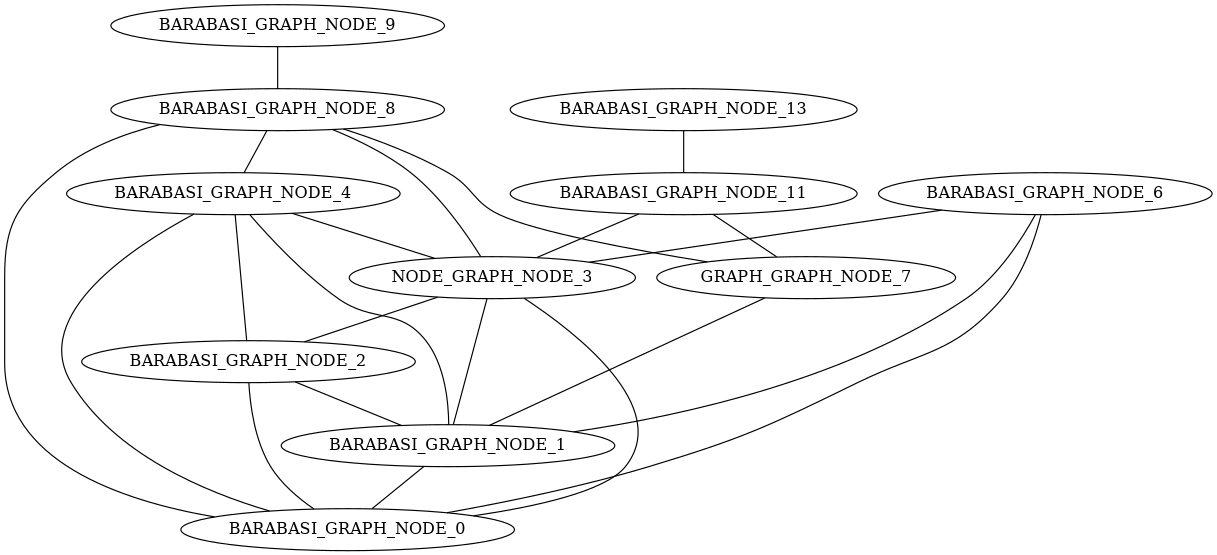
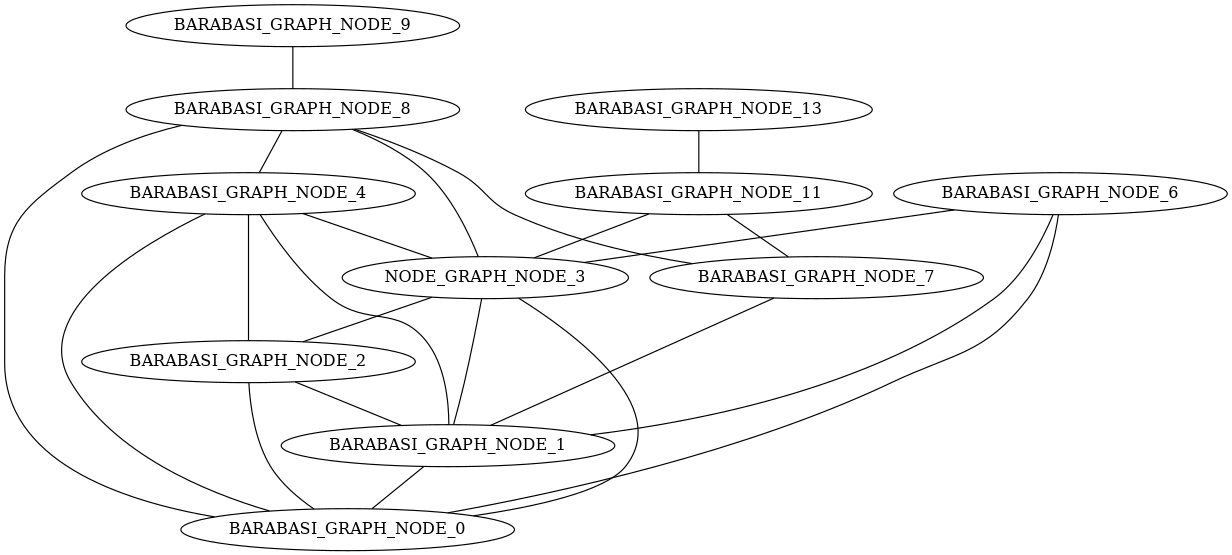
node "GRAPH_GRAPH_NODE_7": label "GRAPH_GRAPH_NODE_7" -> "BARABASI_GRAPH_NODE_7"
